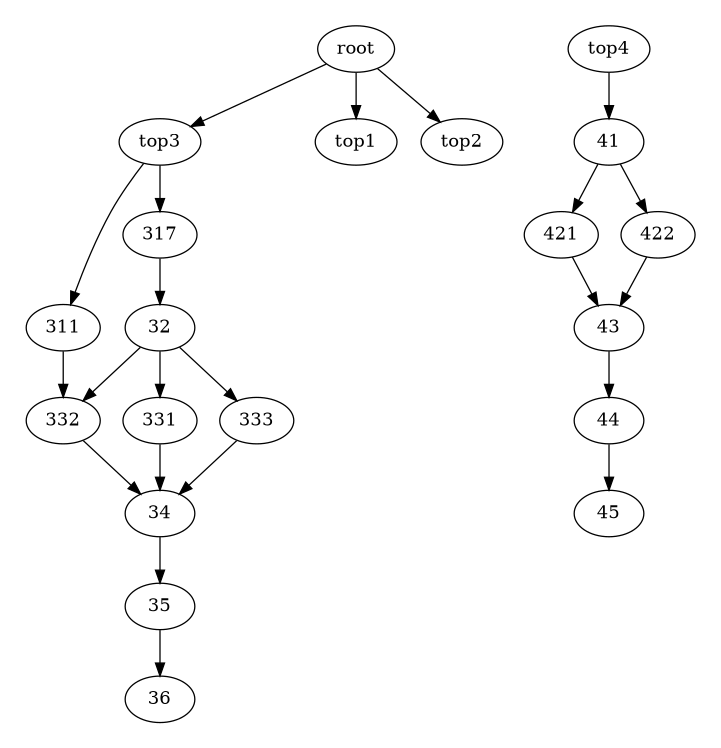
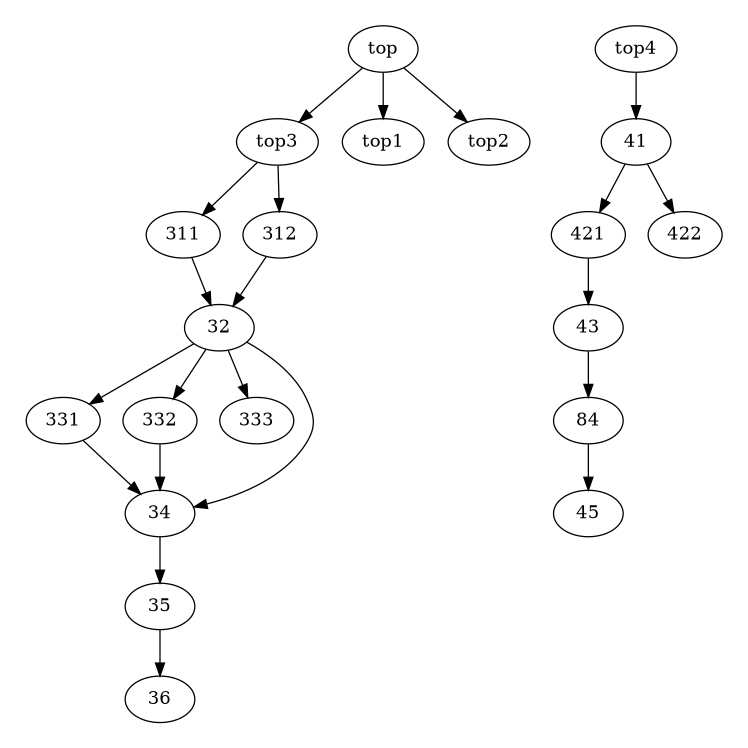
node "root": label "root" -> "top"
node "317": label "317" -> "312"
edge "422" -> "43": removed
edge "311" -> "332": now "311" -> "32"
node "44": label "44" -> "84"
edge "333" -> "34": now "32" -> "34"
